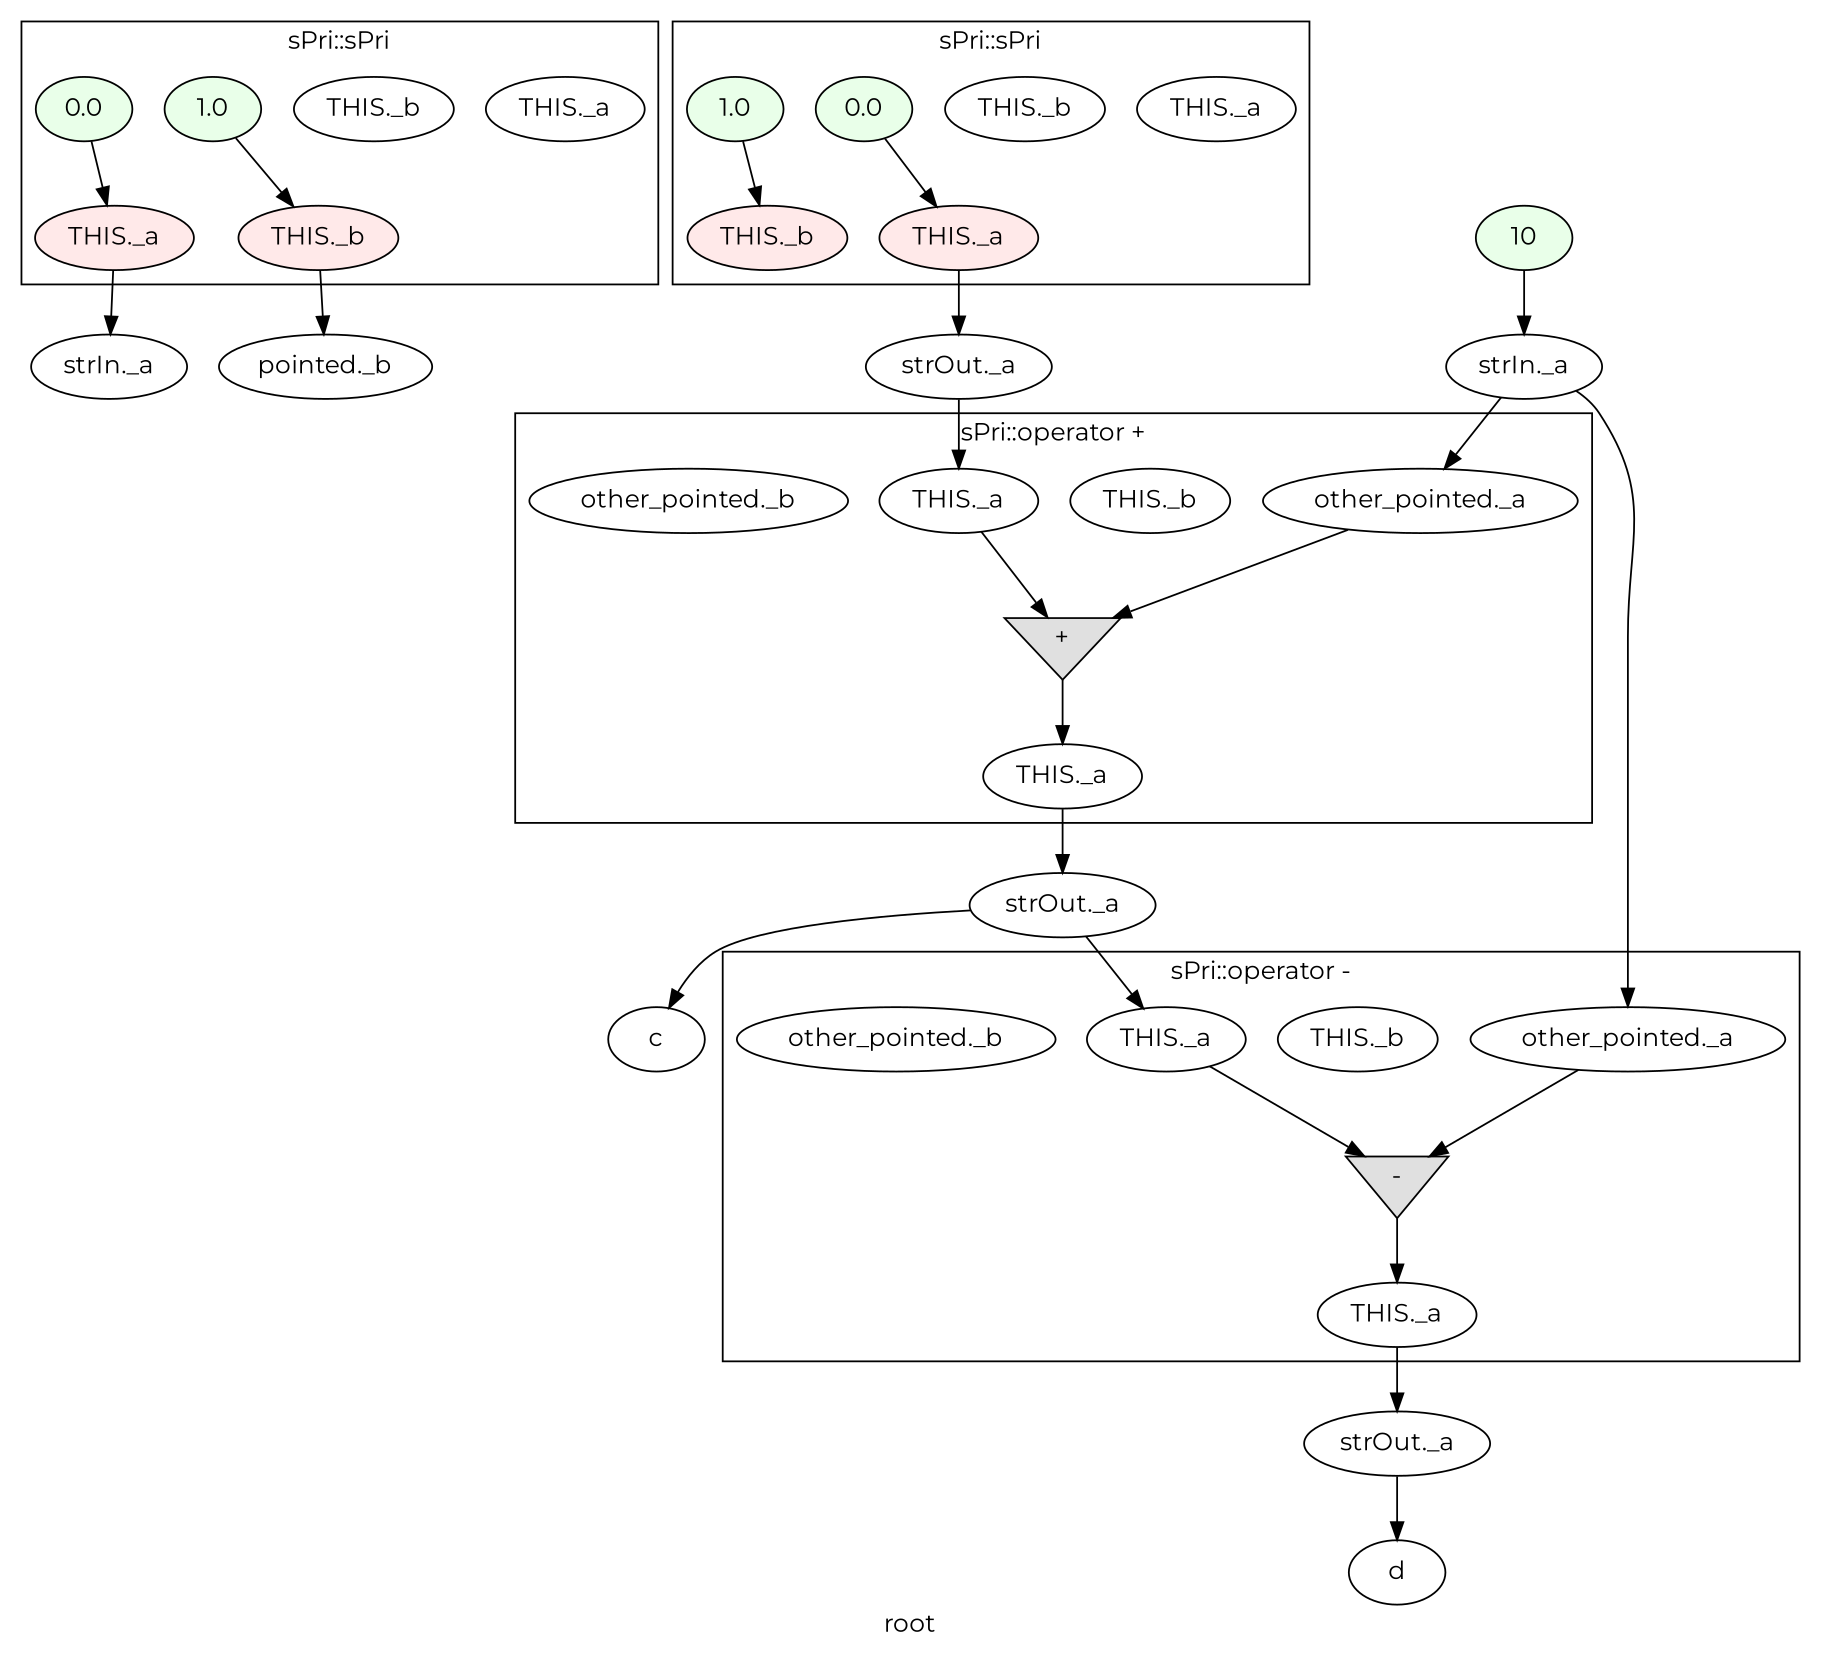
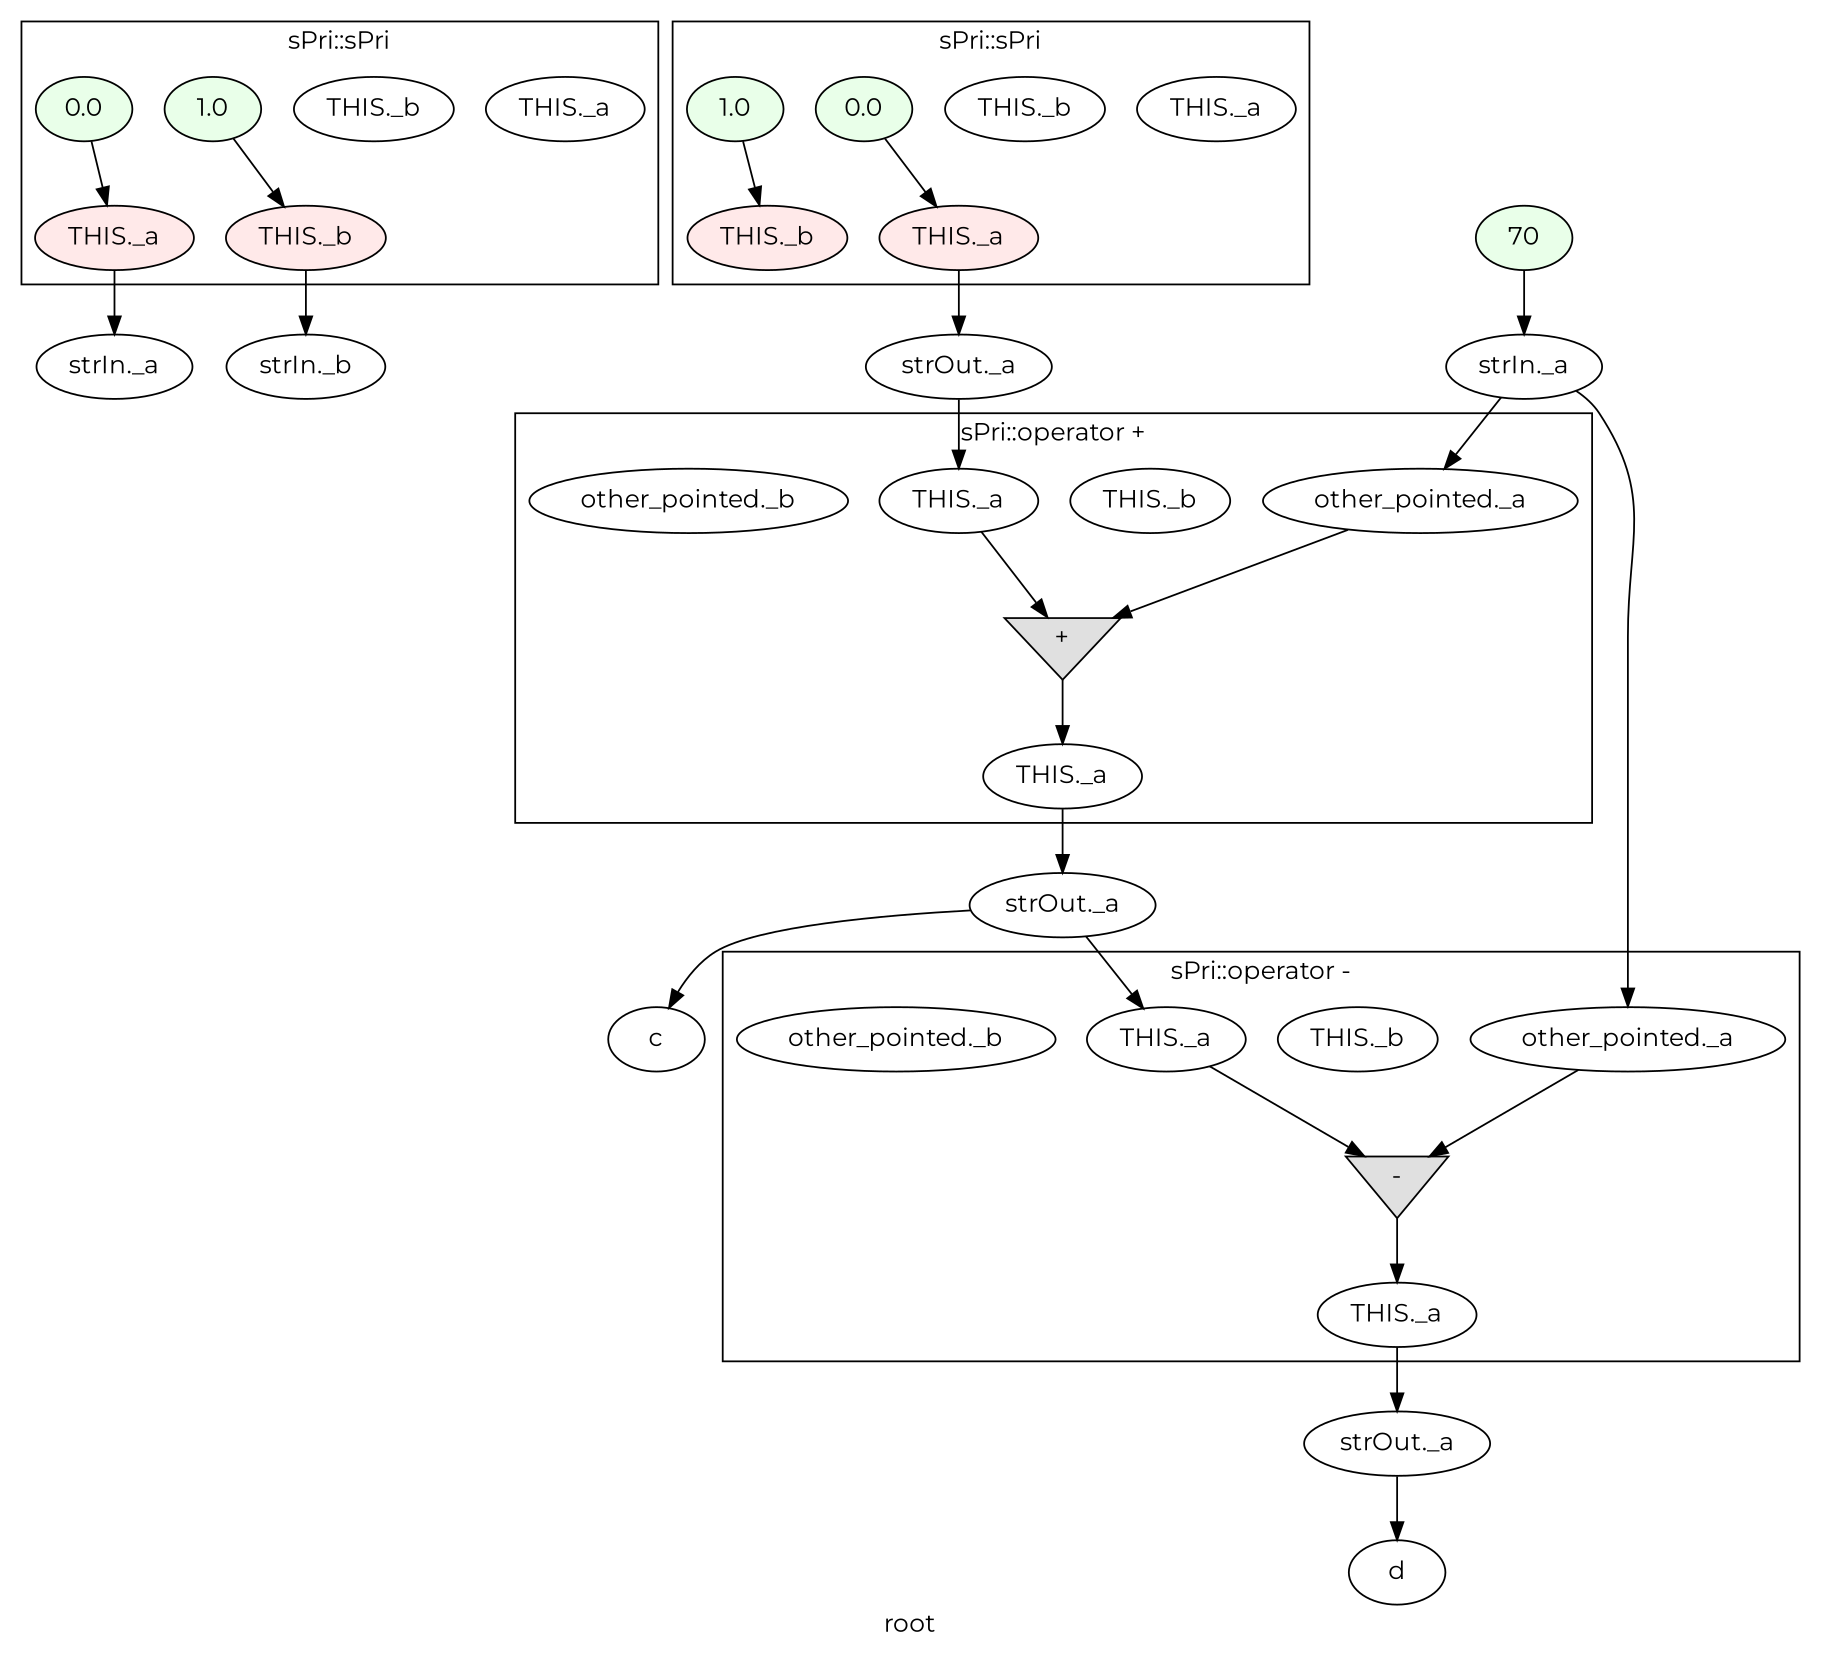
node "10": label "10" -> "70"
node "pointed._b": label "pointed._b" -> "strIn._b"
